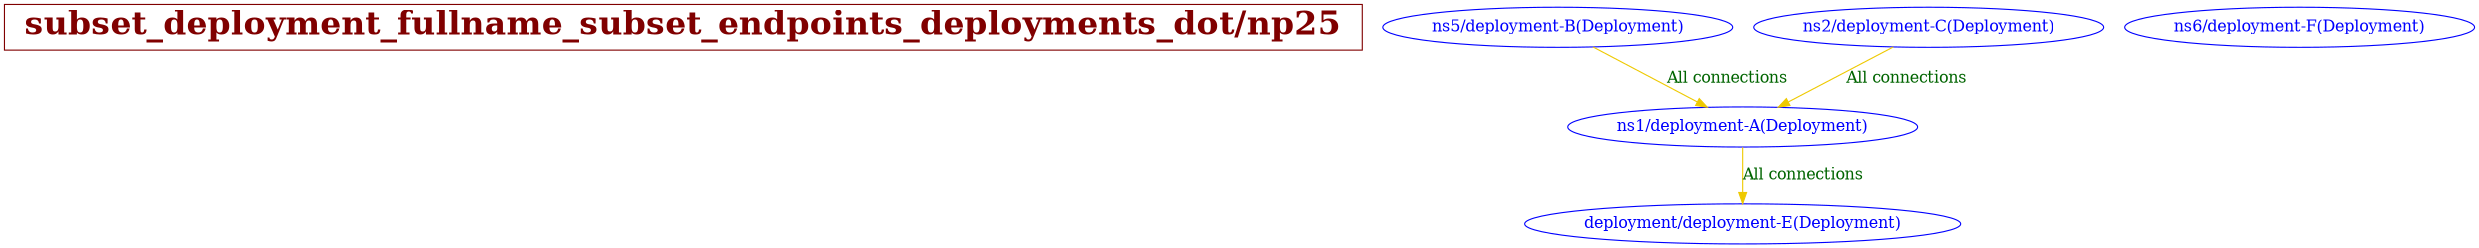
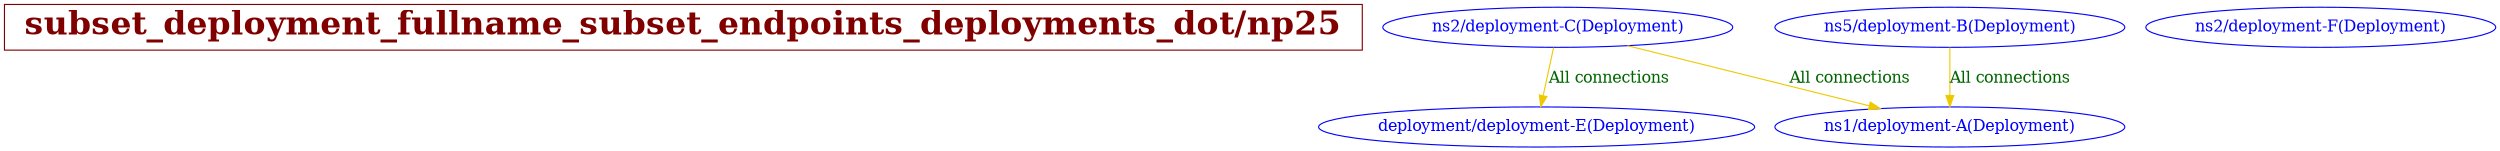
node "ns6/deployment-F(Deployment)": label "ns6/deployment-F(Deployment)" -> "ns2/deployment-F(Deployment)"
edge "ns1/deployment-A(Deployment)" -> "deployment/deployment-E(Deployment)": now "ns2/deployment-C(Deployment)" -> "deployment/deployment-E(Deployment)"
